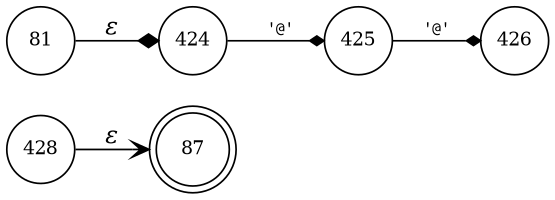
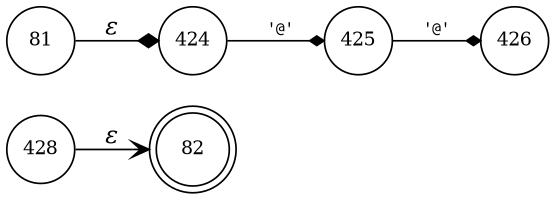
node "87": label "87" -> "82"
